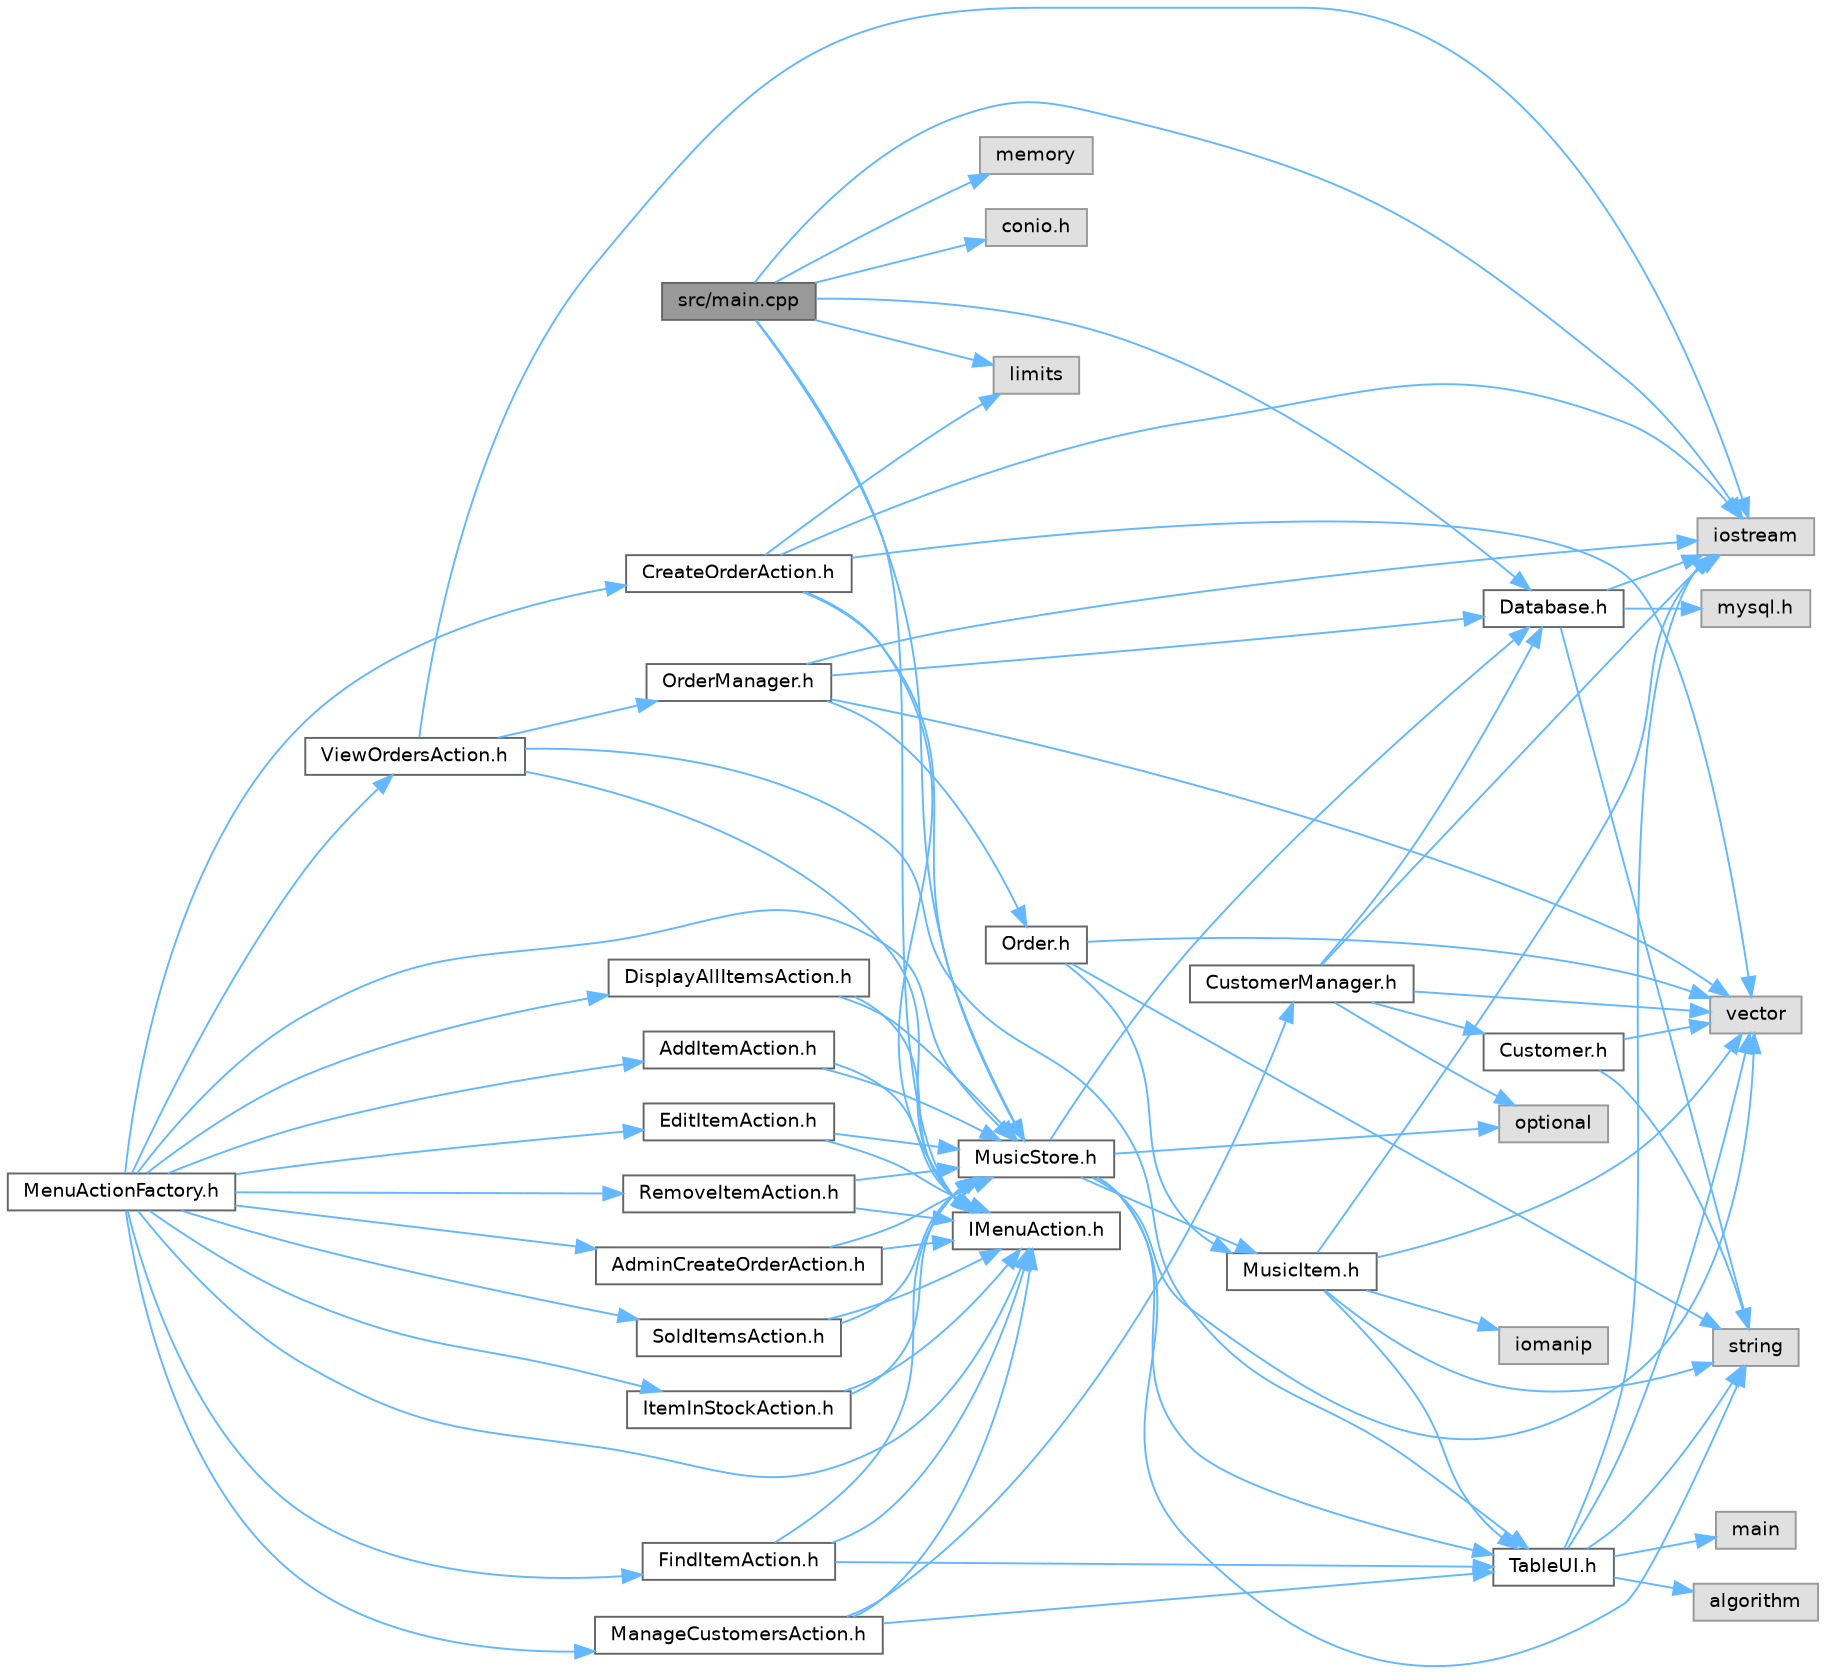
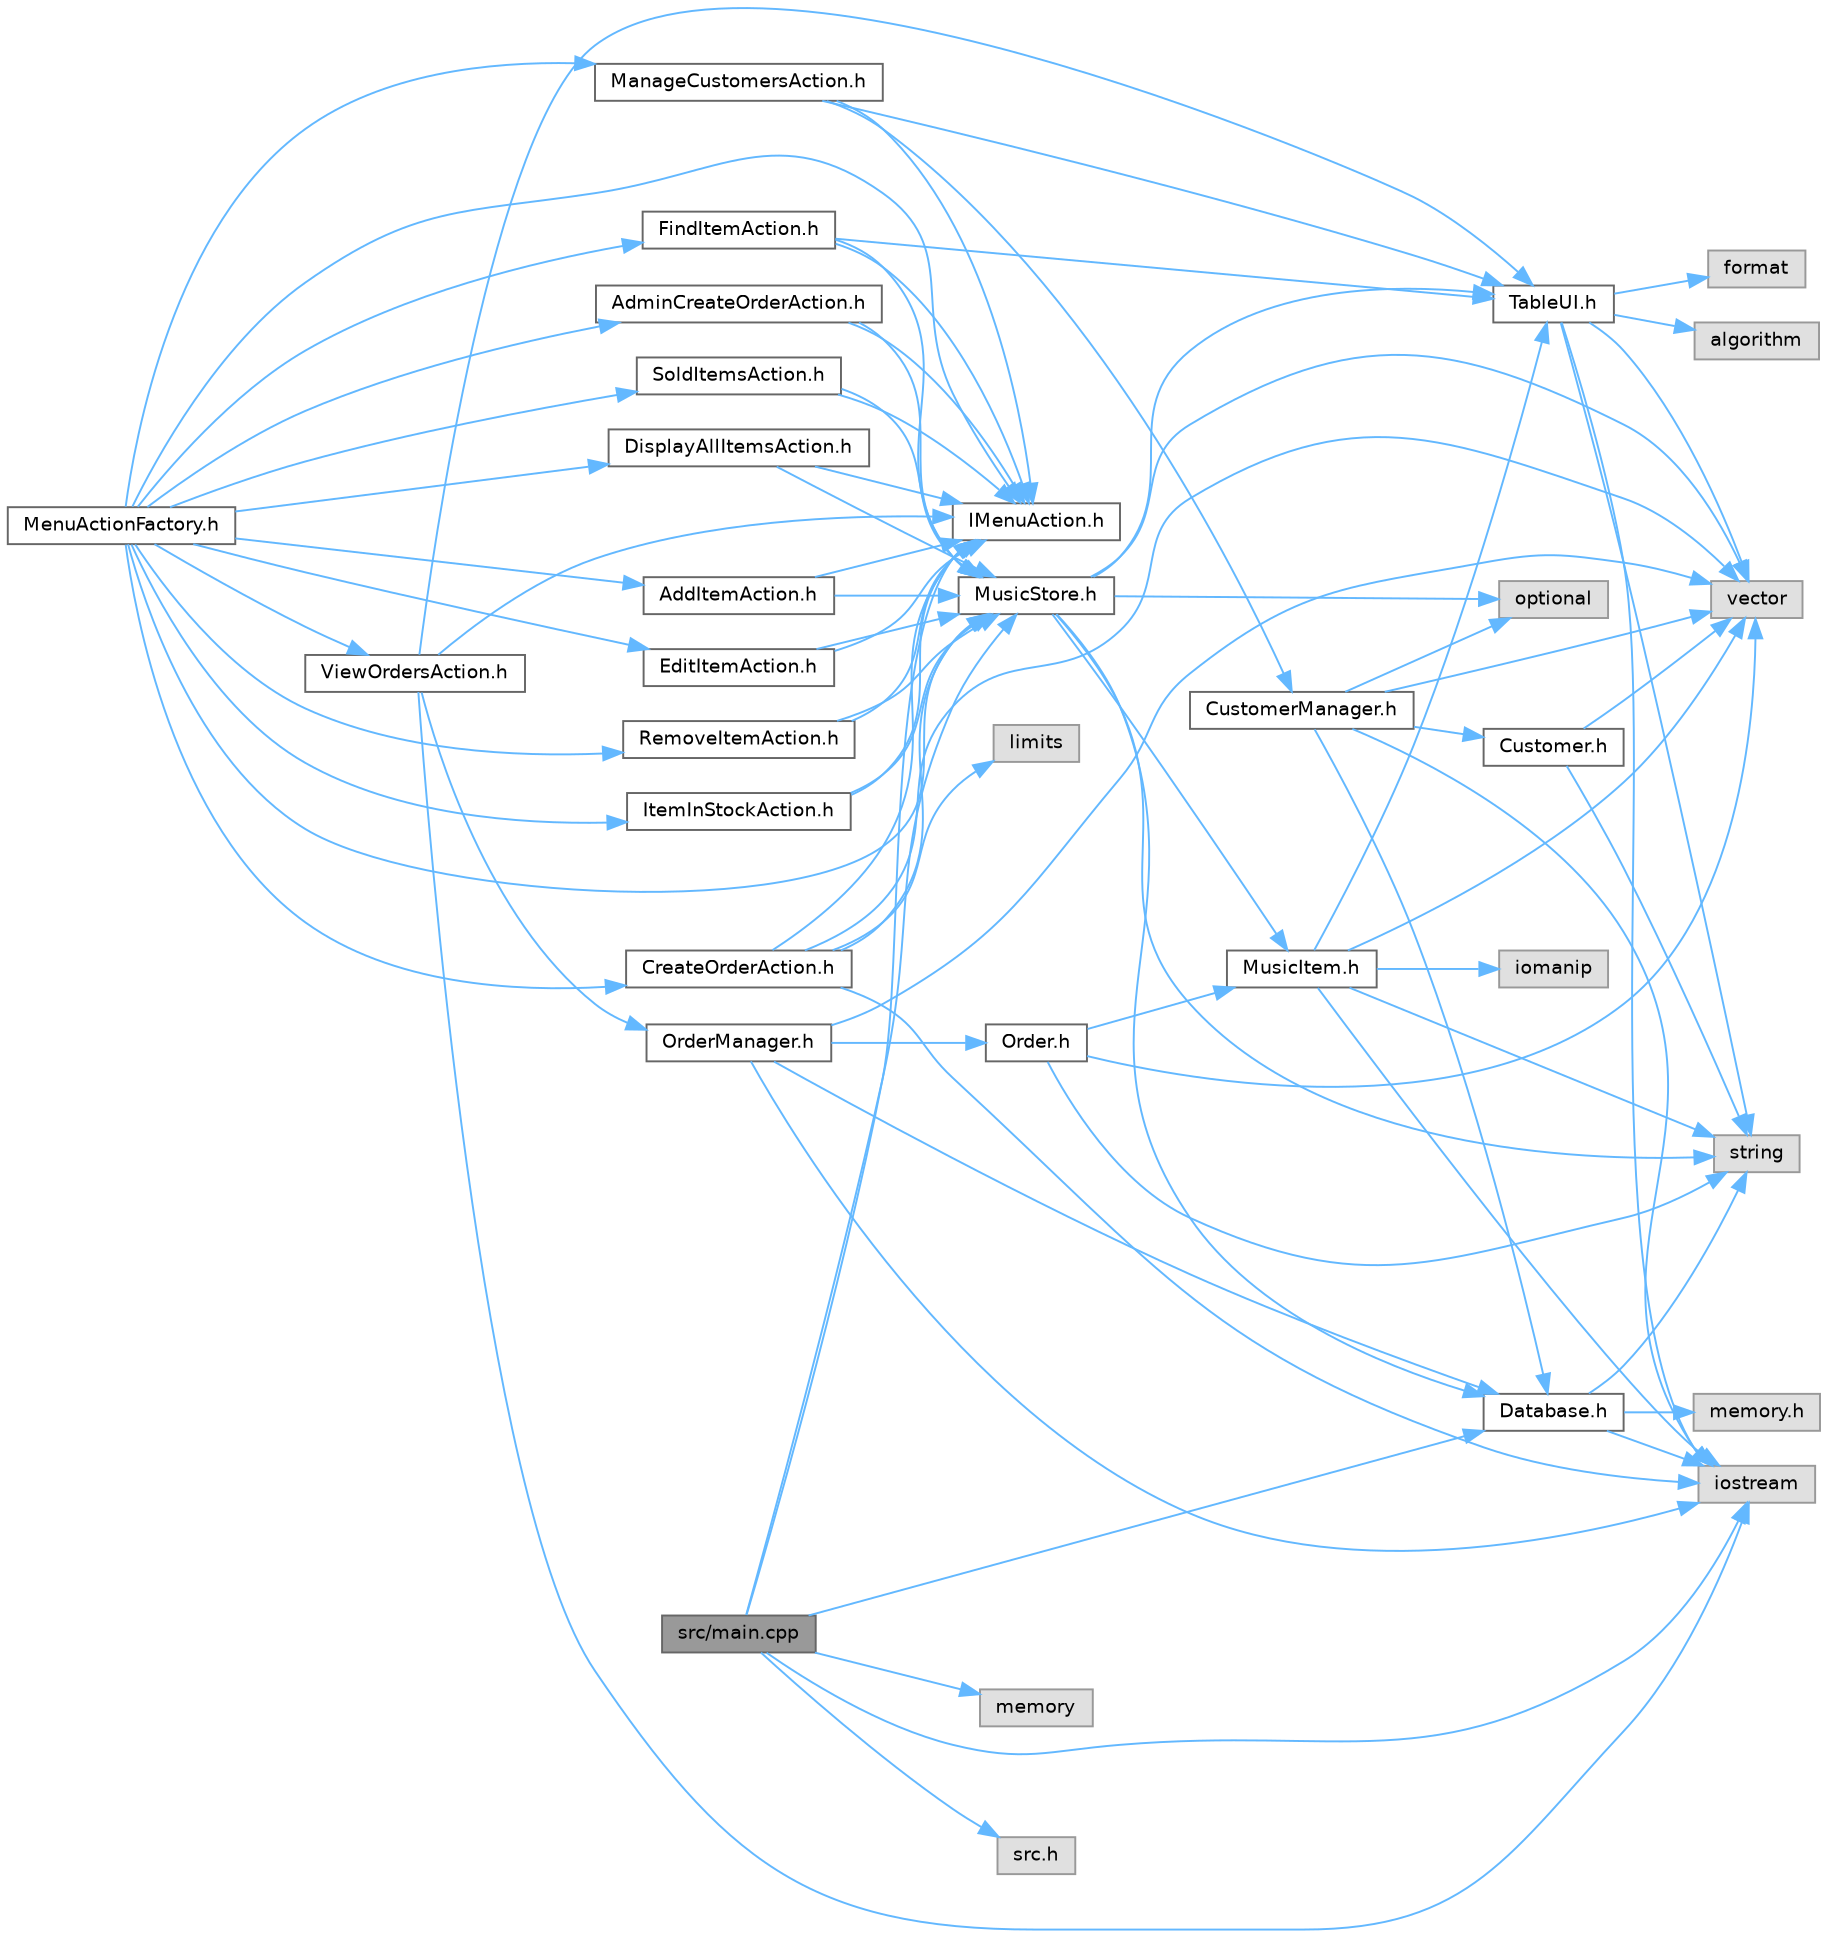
node "conio.h": label "conio.h" -> "src.h"
edge "src/main.cpp" -> "limits": removed
node "mysql.h": label "mysql.h" -> "memory.h"
node "main": label "main" -> "format"
